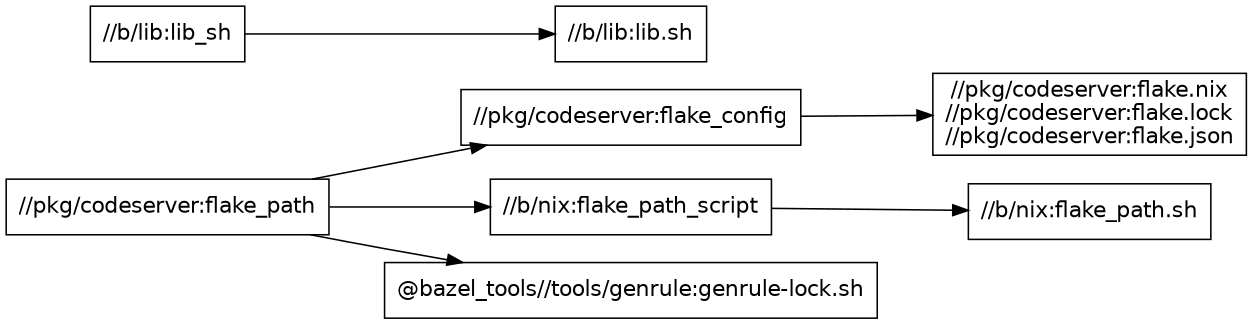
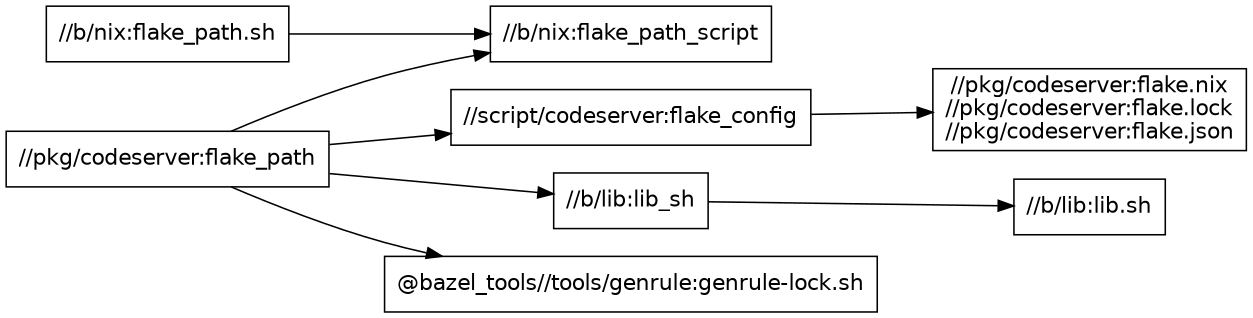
node "//pkg/codeserver:flake_config": label "//pkg/codeserver:flake_config" -> "//script/codeserver:flake_config"
edge "//pkg/codeserver:flake_path" -> "//b/lib:lib_sh": added
edge "//b/nix:flake_path_script" -> "//b/nix:flake_path.sh": reversed
